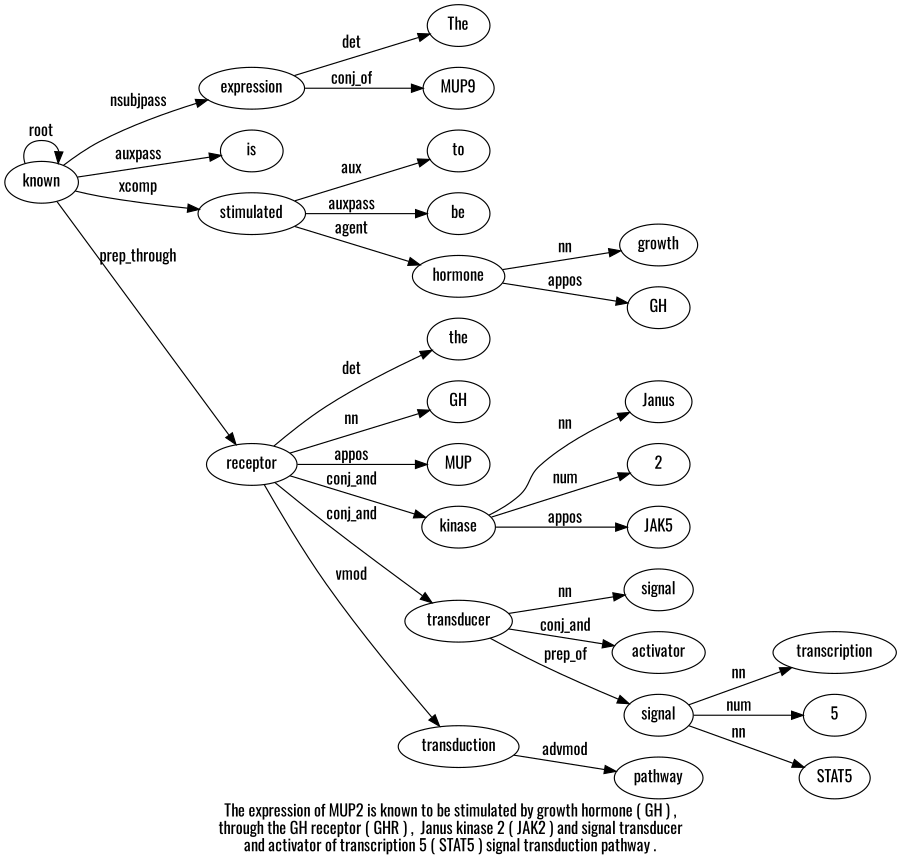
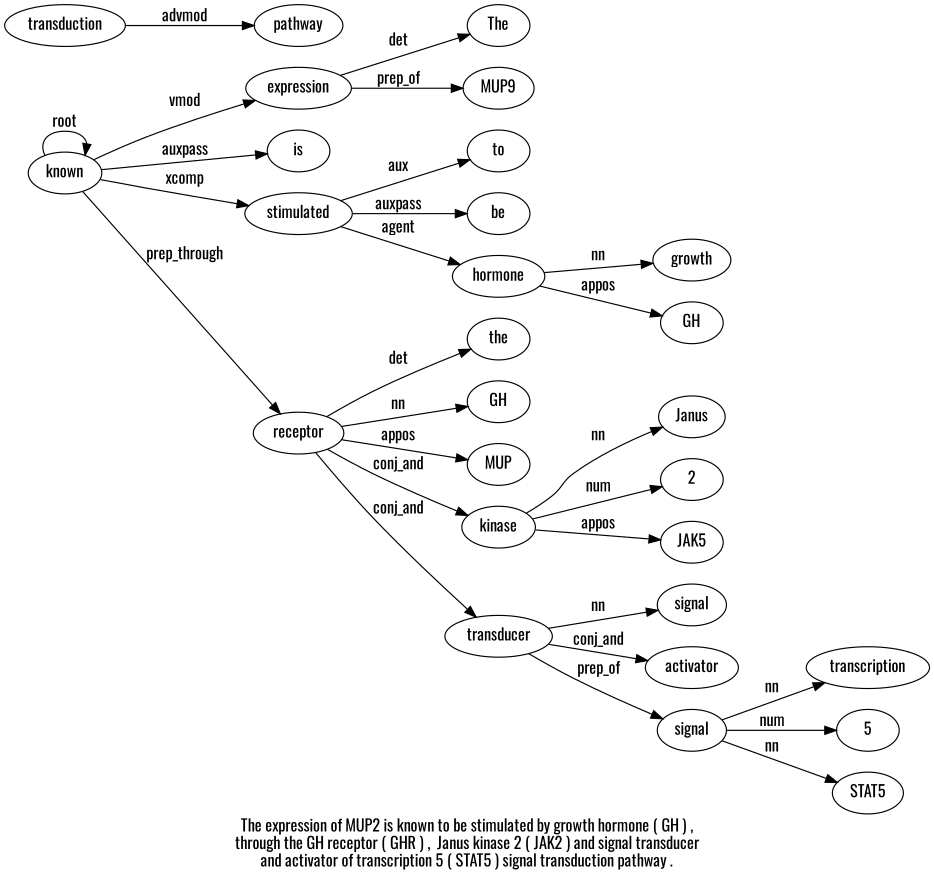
edge "expression" -> "MUP9": label "conj_of" -> "prep_of"
edge "known" -> "expression": label "nsubjpass" -> "vmod"
edge "receptor" -> "transduction": removed, label "vmod"
